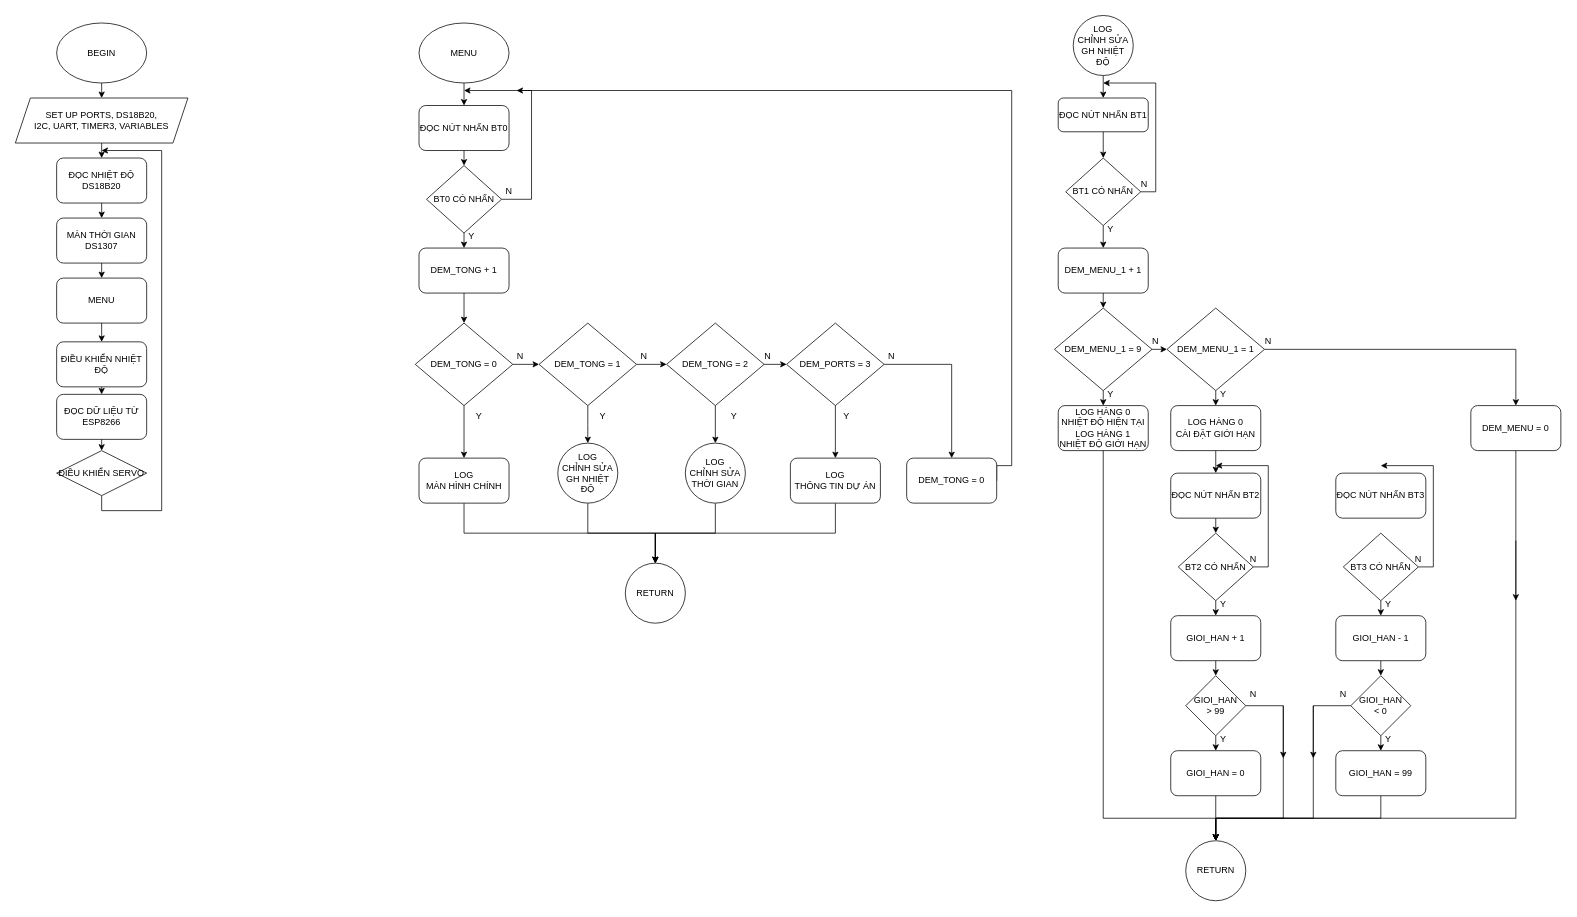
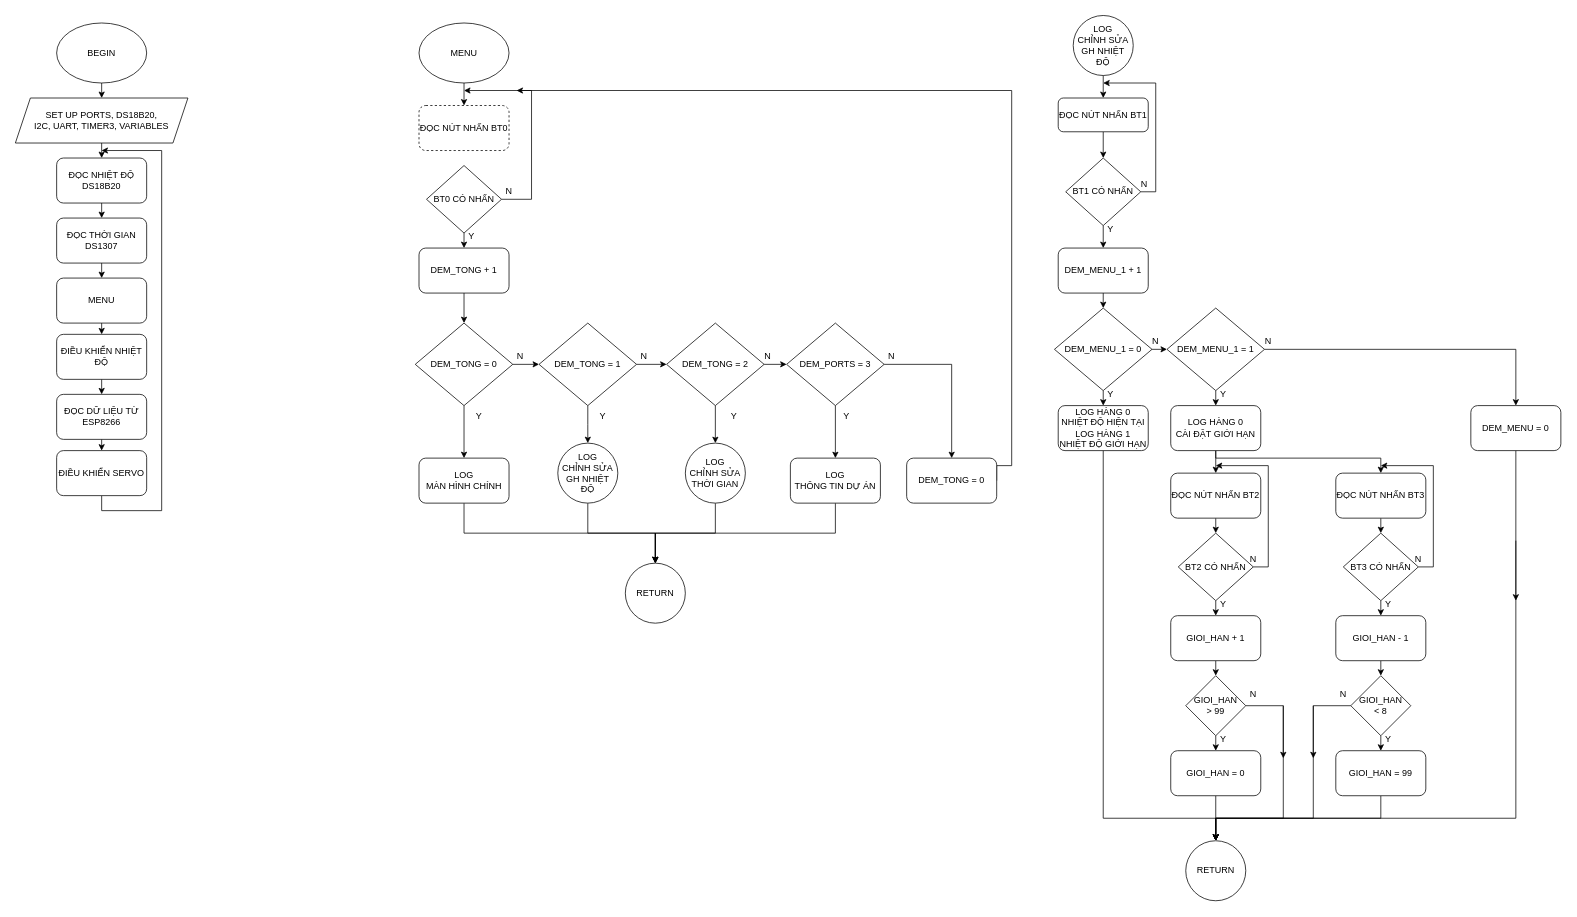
node "ĐỌC NÚT NHẤN BT0": style solid -> dashed
edge "ĐỌC NÚT NHẤN BT0" -> "BT0 CÓ NHẤN": removed
node "MÀN THỜI GIAN DS1307": label "MÀN THỜI GIAN DS1307" -> "ĐỌC THỜI GIAN DS1307"
node "DEM_MENU_1 = 9": label "DEM_MENU_1 = 9" -> "DEM_MENU_1 = 0"
node "ĐIỀU KHIỂN NHIỆT ĐỘ": moved (102, 364) -> (102, 357)
edge "LOG HÀNG 0 CÀI ĐẶT GIỚI HẠN" -> "ĐỌC NÚT NHẤN BT3": added
node "ĐIỀU KHIỂN SERVO": shape diamond -> rounded rectangle
edge "ĐỌC NÚT NHẤN BT3" -> "BT3 CÓ NHẤN": added
node "GIOI_HAN < 0": label "GIOI_HAN < 0" -> "GIOI_HAN < 8"
